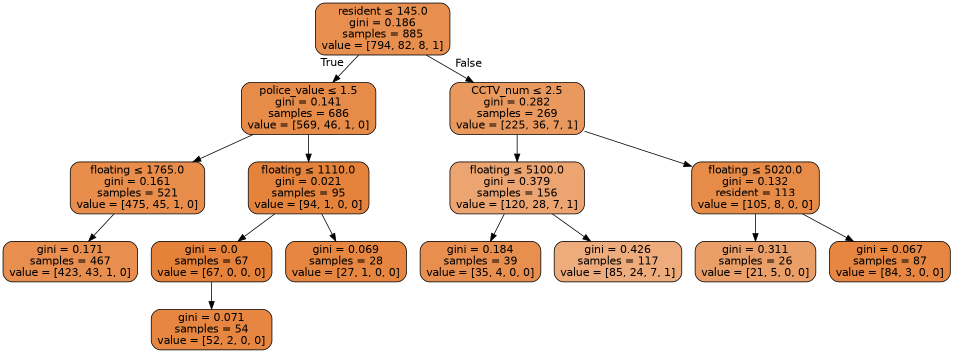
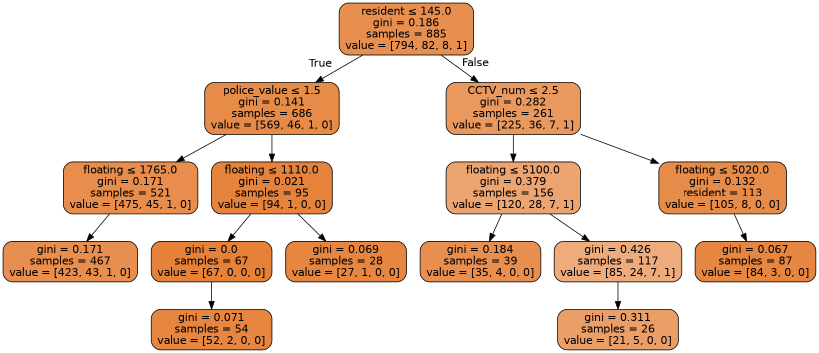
node "CCTV_num ≤ 2.5": text "samples = 269" -> "samples = 261"
node "floating ≤ 1765.0": text "gini = 0.161" -> "gini = 0.171"
edge "floating ≤ 5020.0" -> "gini = 0.311": now "gini = 0.426" -> "gini = 0.311"
